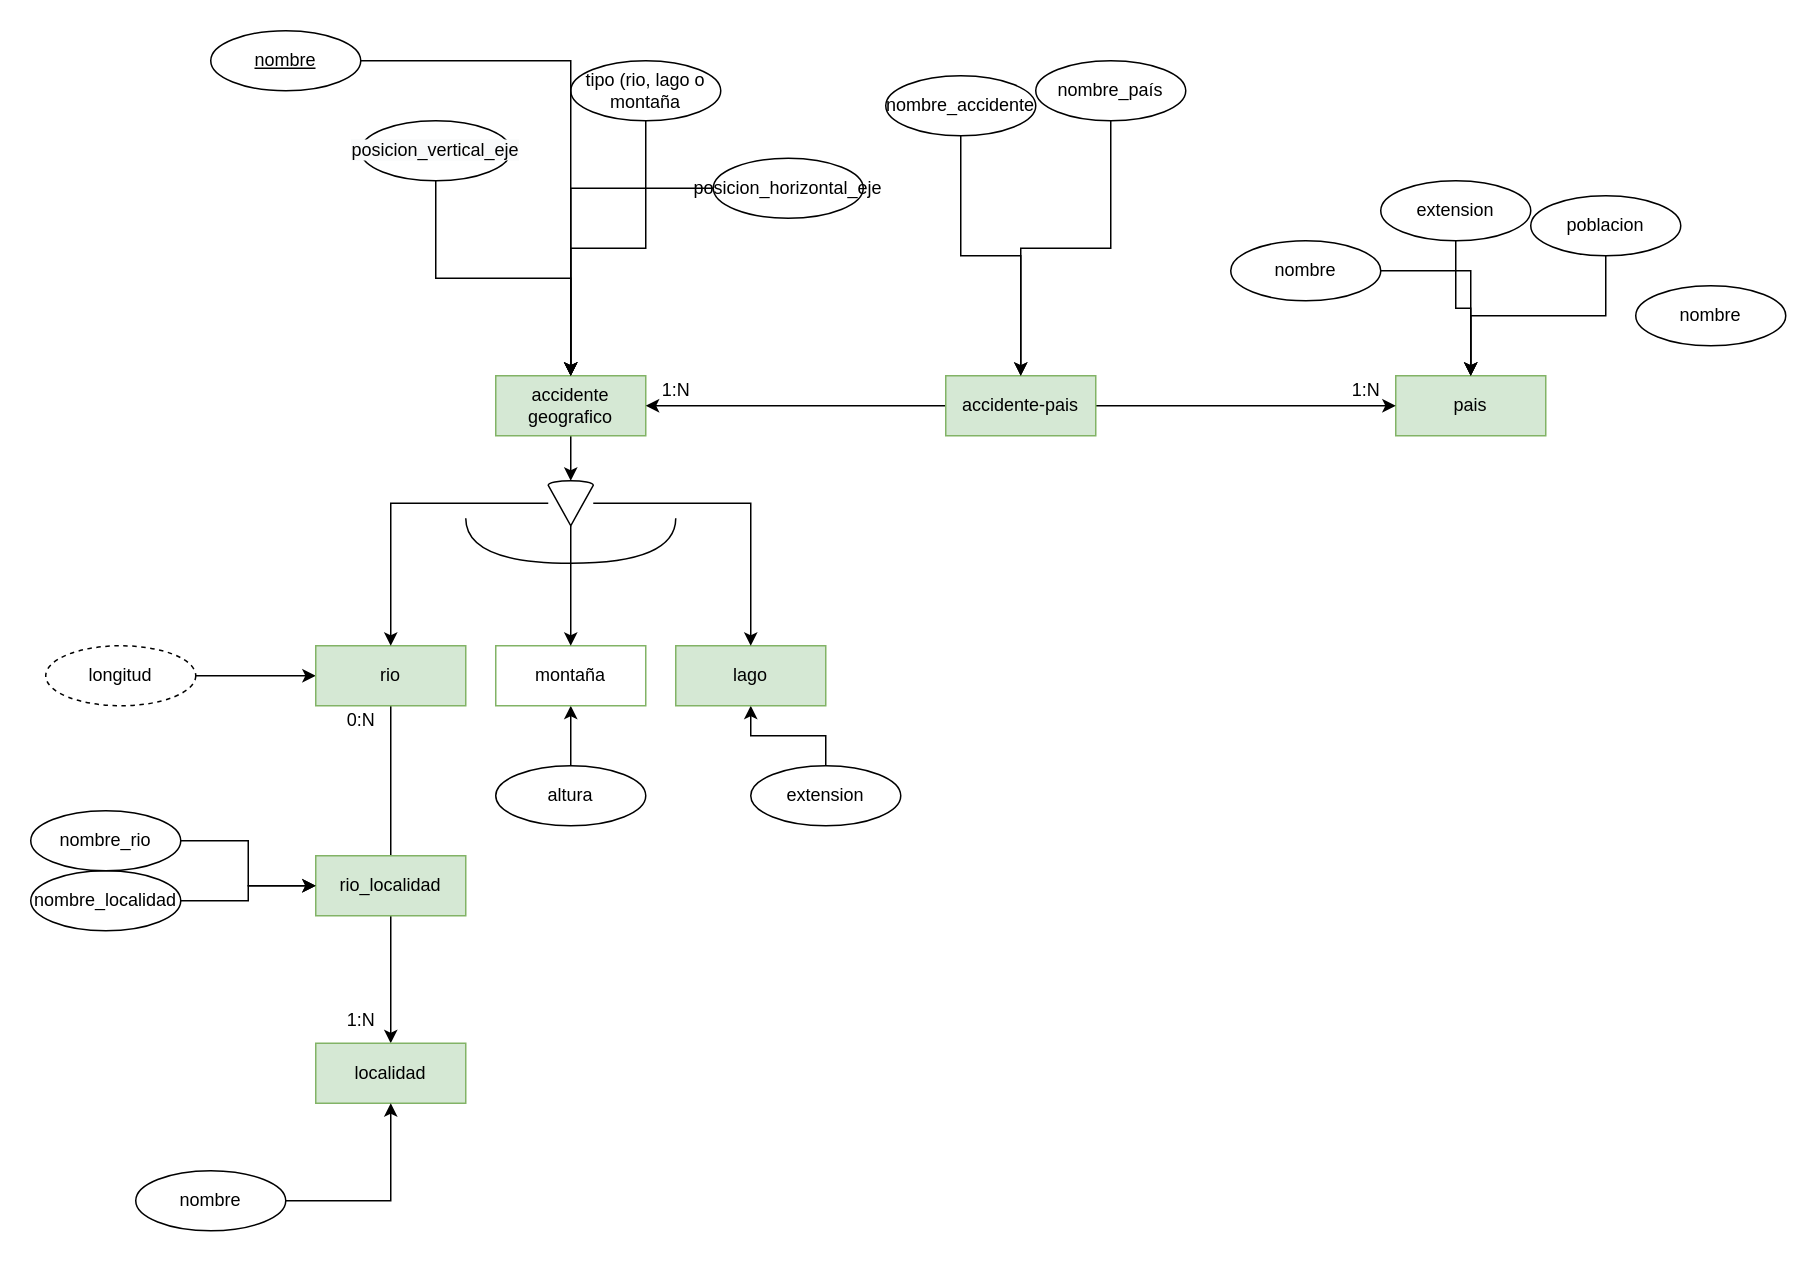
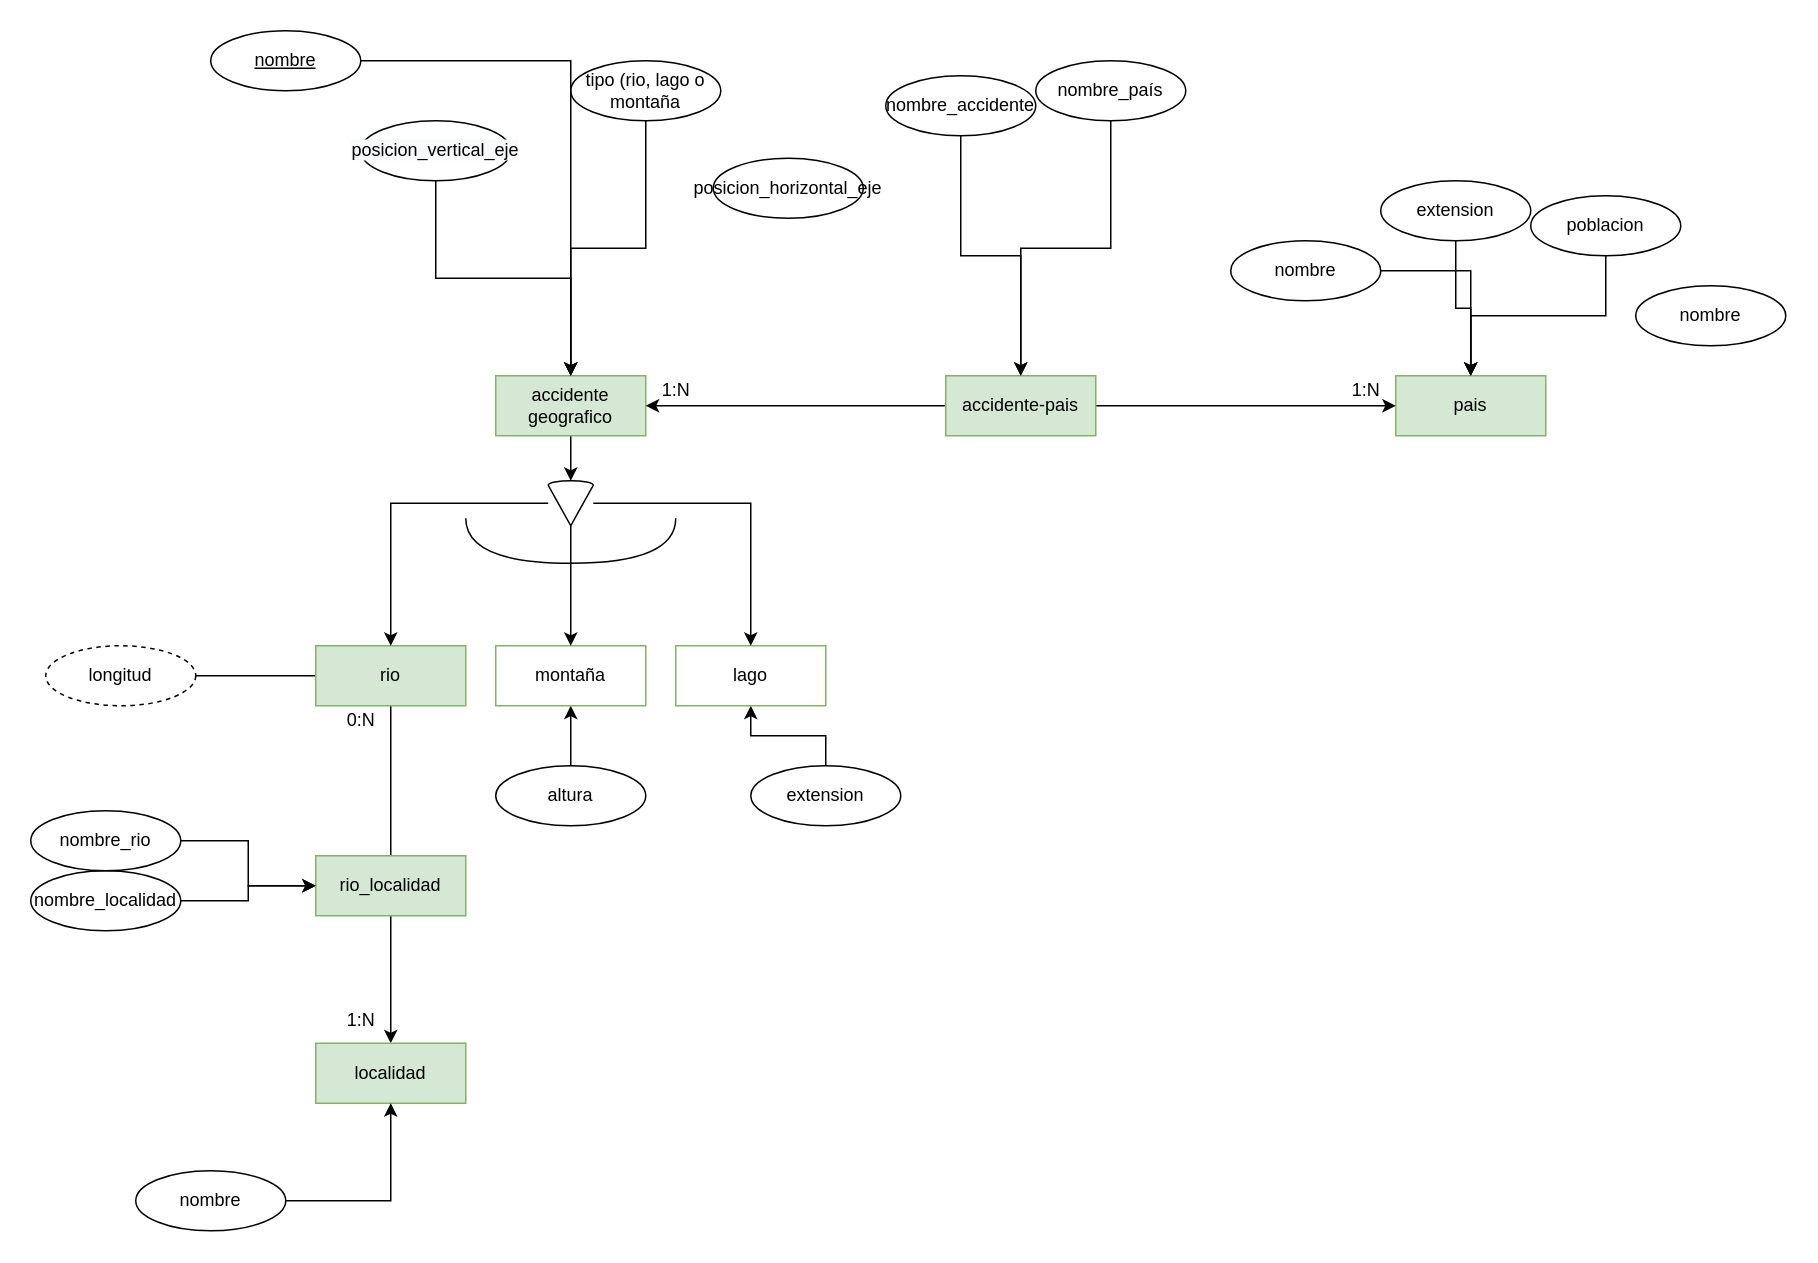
edge "posicion_horizontal_eje" -> "accidente geografico": removed
edge "longitud" -> "rio": arrowhead classic -> none
node "lago": fillcolor #d5e8d4 -> #ffffff
